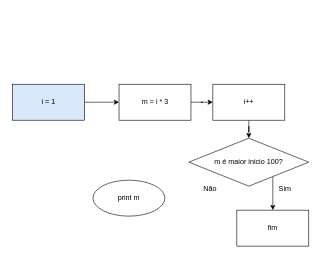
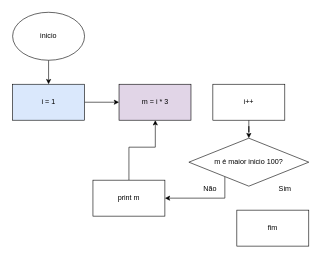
node "inicio": added
edge "inicio" -> "i = 1": added
node "m = i * 3": fillcolor #ffffff -> #e1d5e7
edge "m = i * 3" -> "i++": removed
edge "print m" -> "m = i * 3": added
node "print m": shape ellipse -> rectangle
edge "m é maior inicio 100?" -> "print m": added
edge "m é maior inicio 100?" -> "fim": removed
